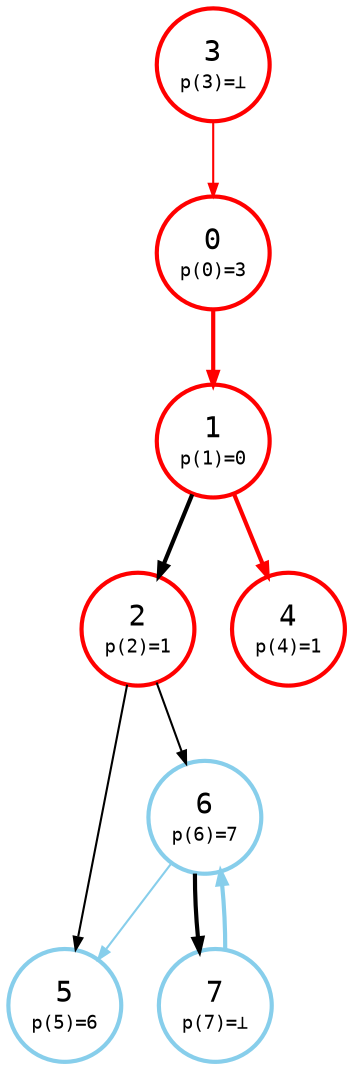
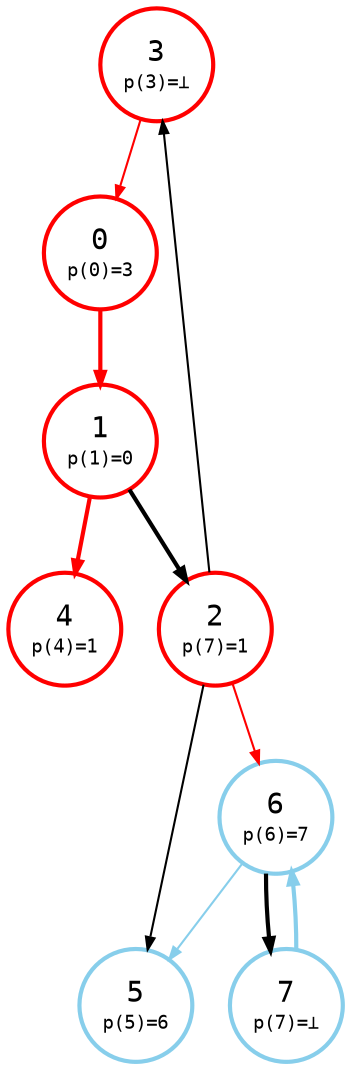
edge "2" -> "3": added
node "2": text "p(2)=1" -> "p(7)=1"
edge "2" -> "6": color #bbb -> red
